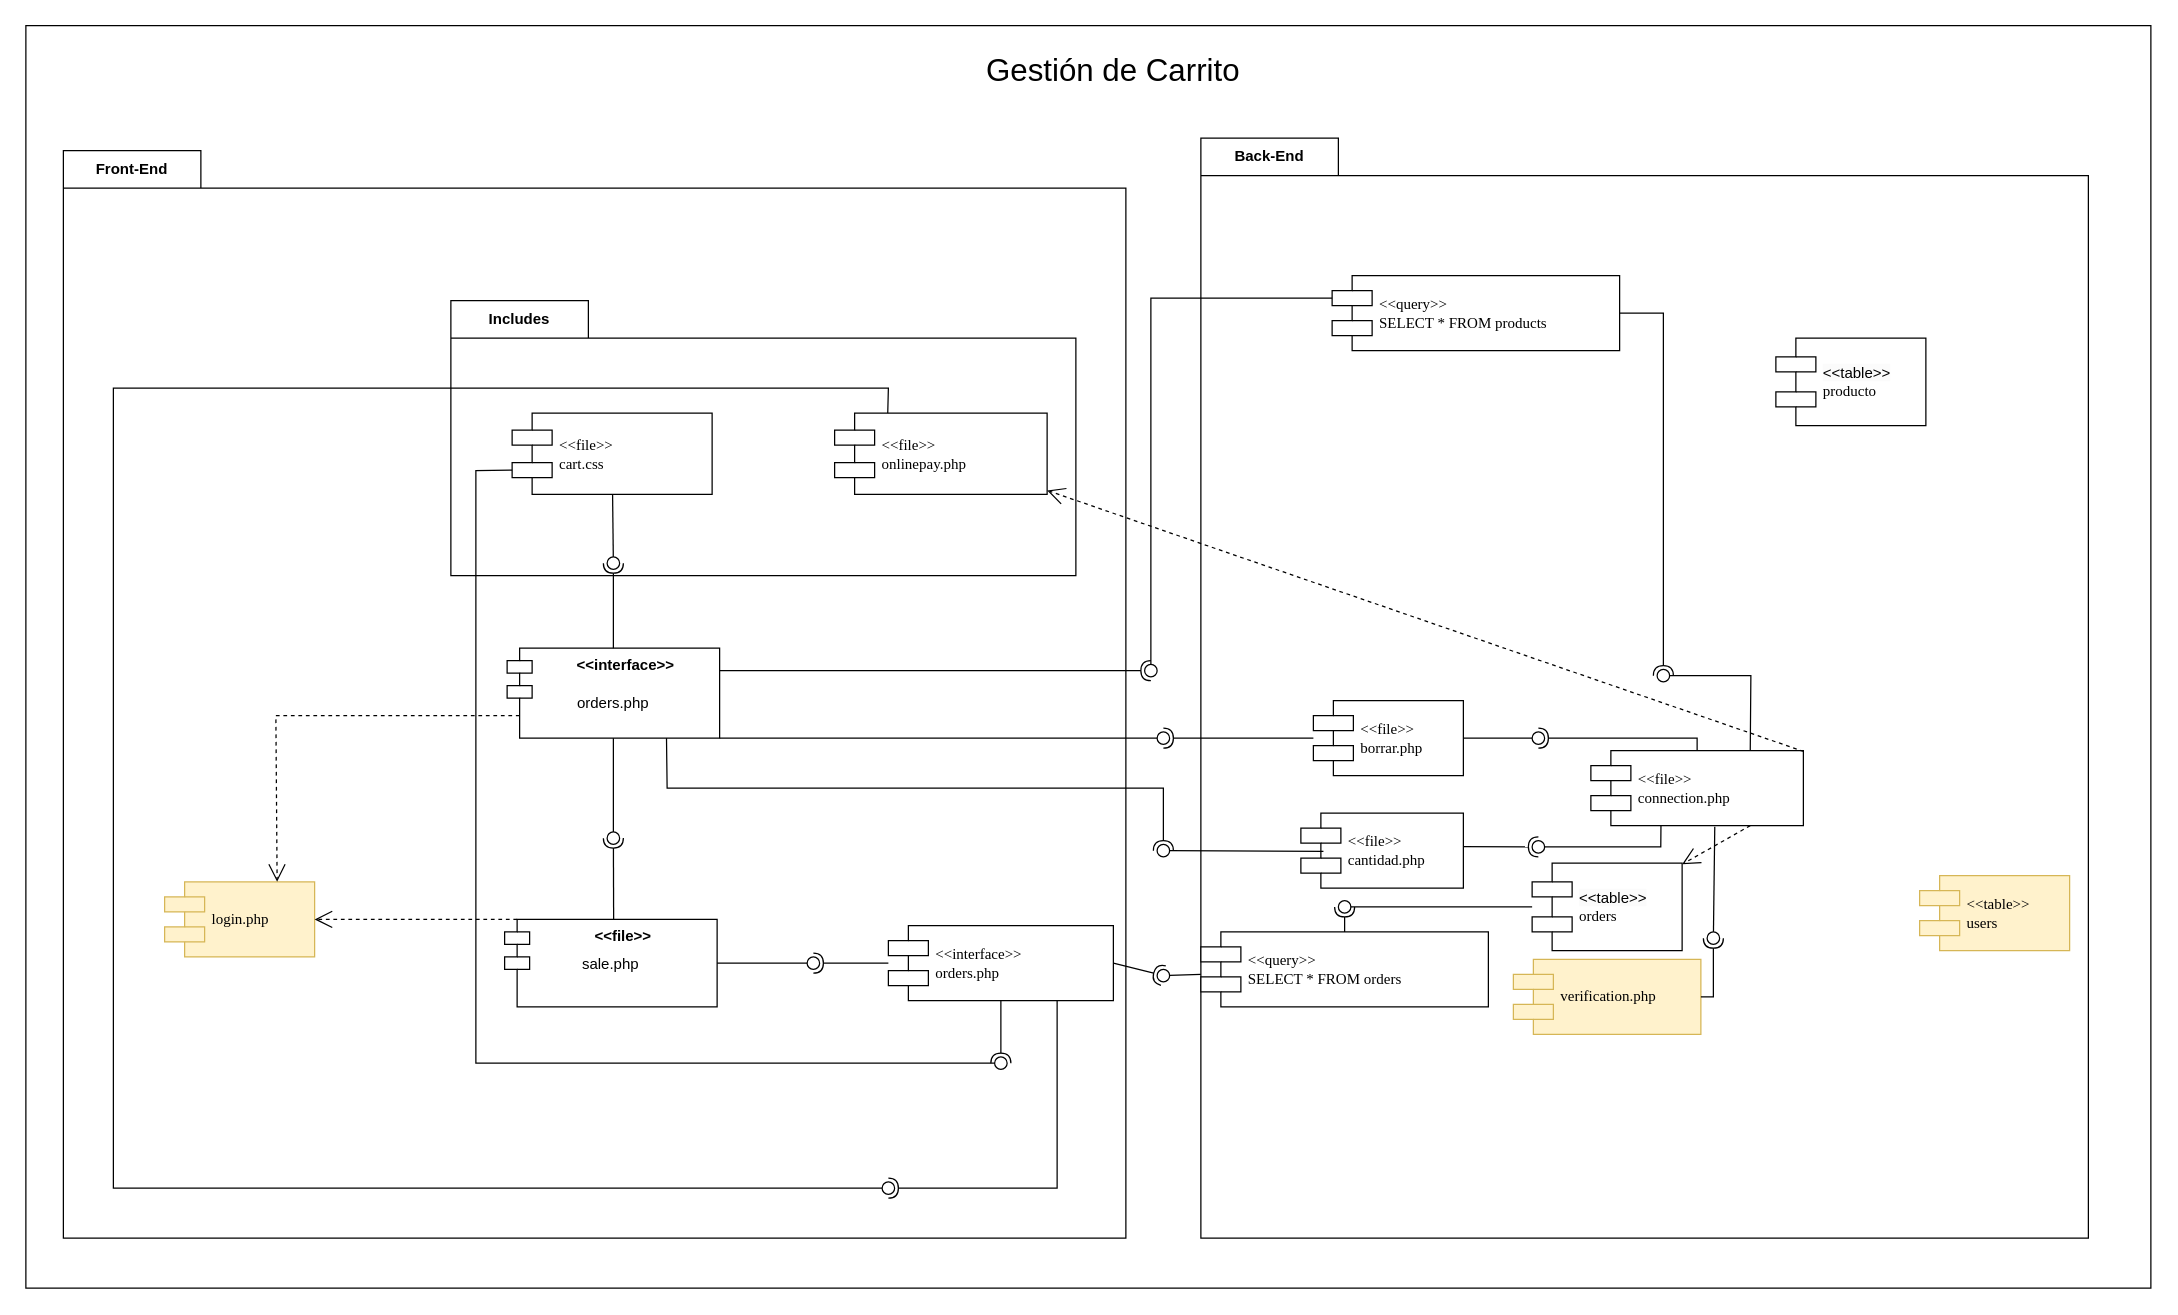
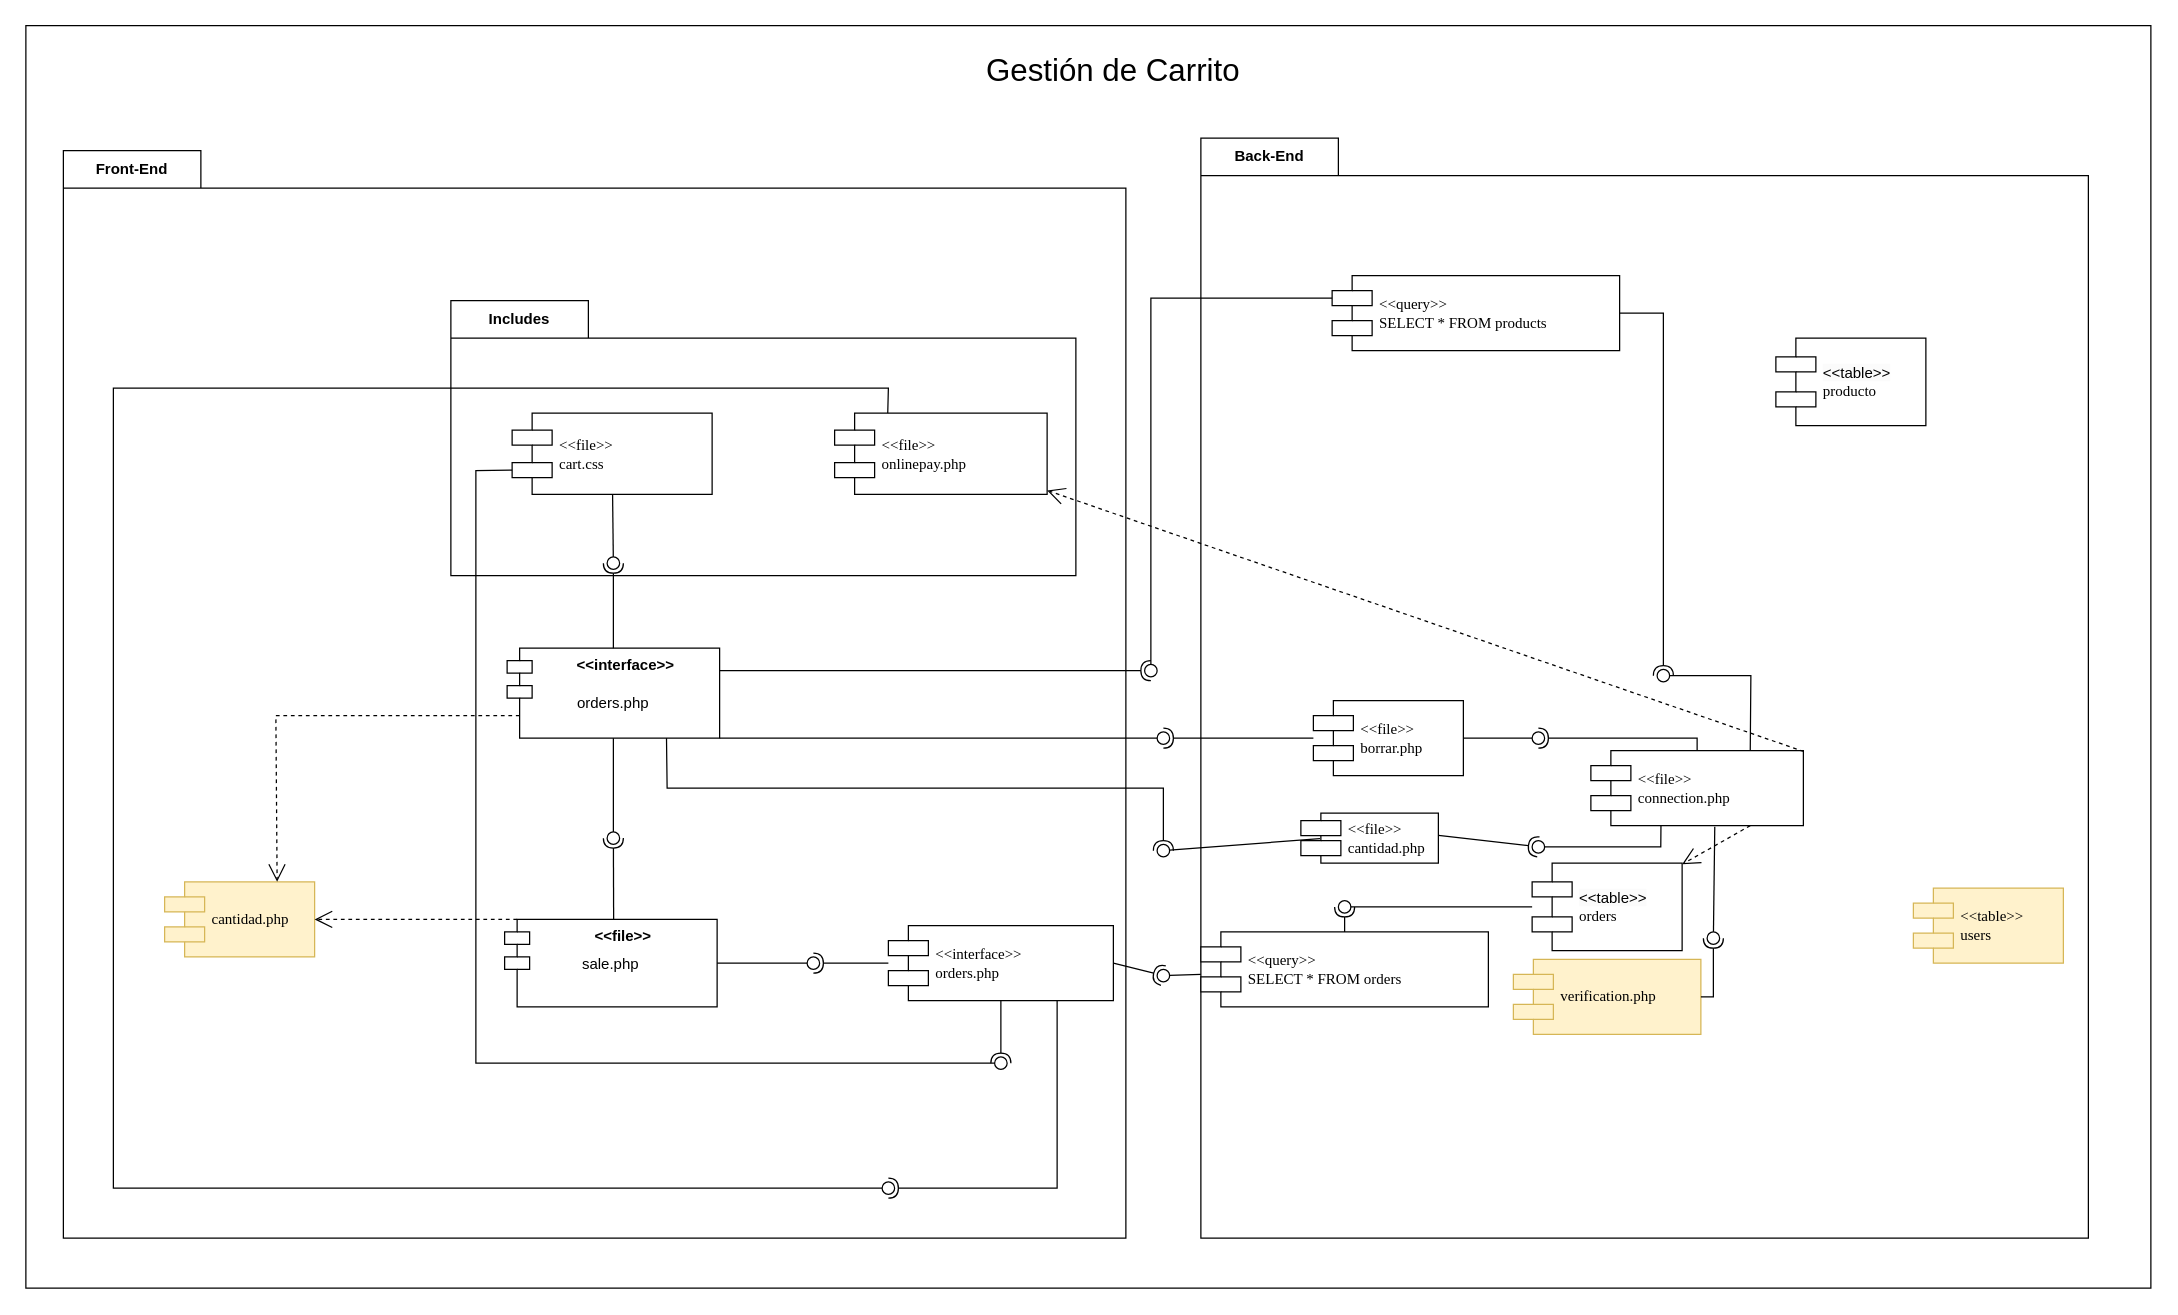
node "<<file>> cantidad.php": size 163x75 -> 138x50
node "<<table>> users": moved (1994, 913) -> (1988, 926)
node "login.php": label "login.php" -> "cantidad.php"
